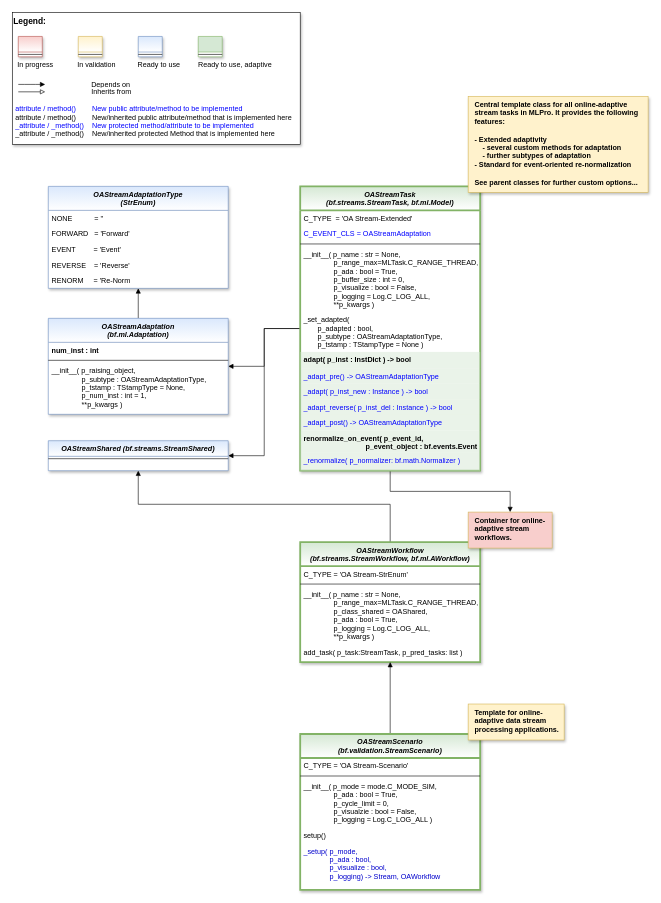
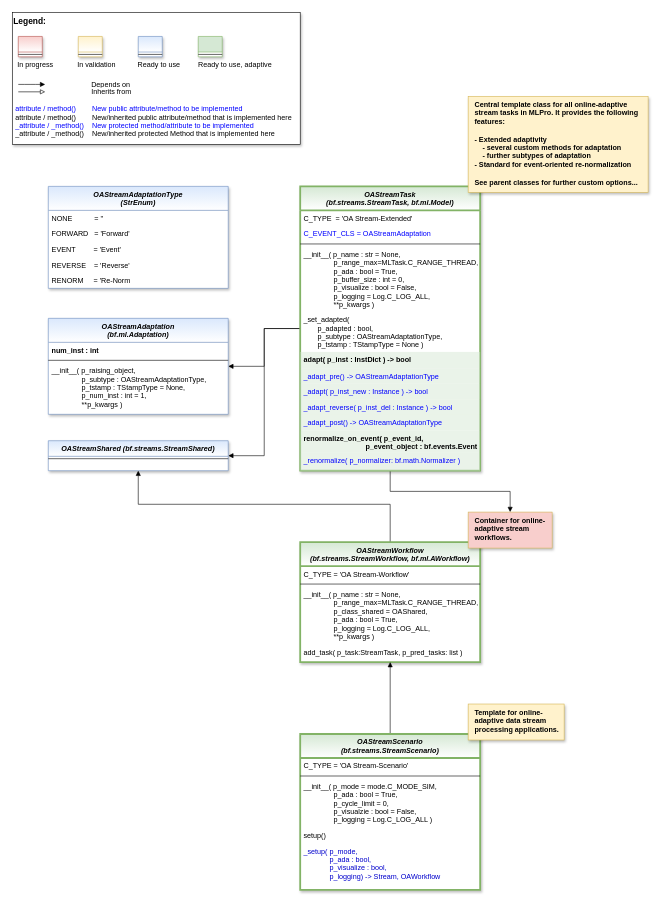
edge "OAStreamAdaptation (bf.ml.Adaptation)" -> "OAStreamAdaptationType (StrEnum)": removed
node "C_TYPE = 'OA Stream-StrEnum'": label "C_TYPE = 'OA Stream-StrEnum'" -> "C_TYPE = 'OA Stream-Workflow'"
node "OAStreamScenario (bf.validation.StreamScenario)": label "OAStreamScenario (bf.validation.StreamScenario)" -> "OAStreamScenario (bf.streams.StreamScenario)"
